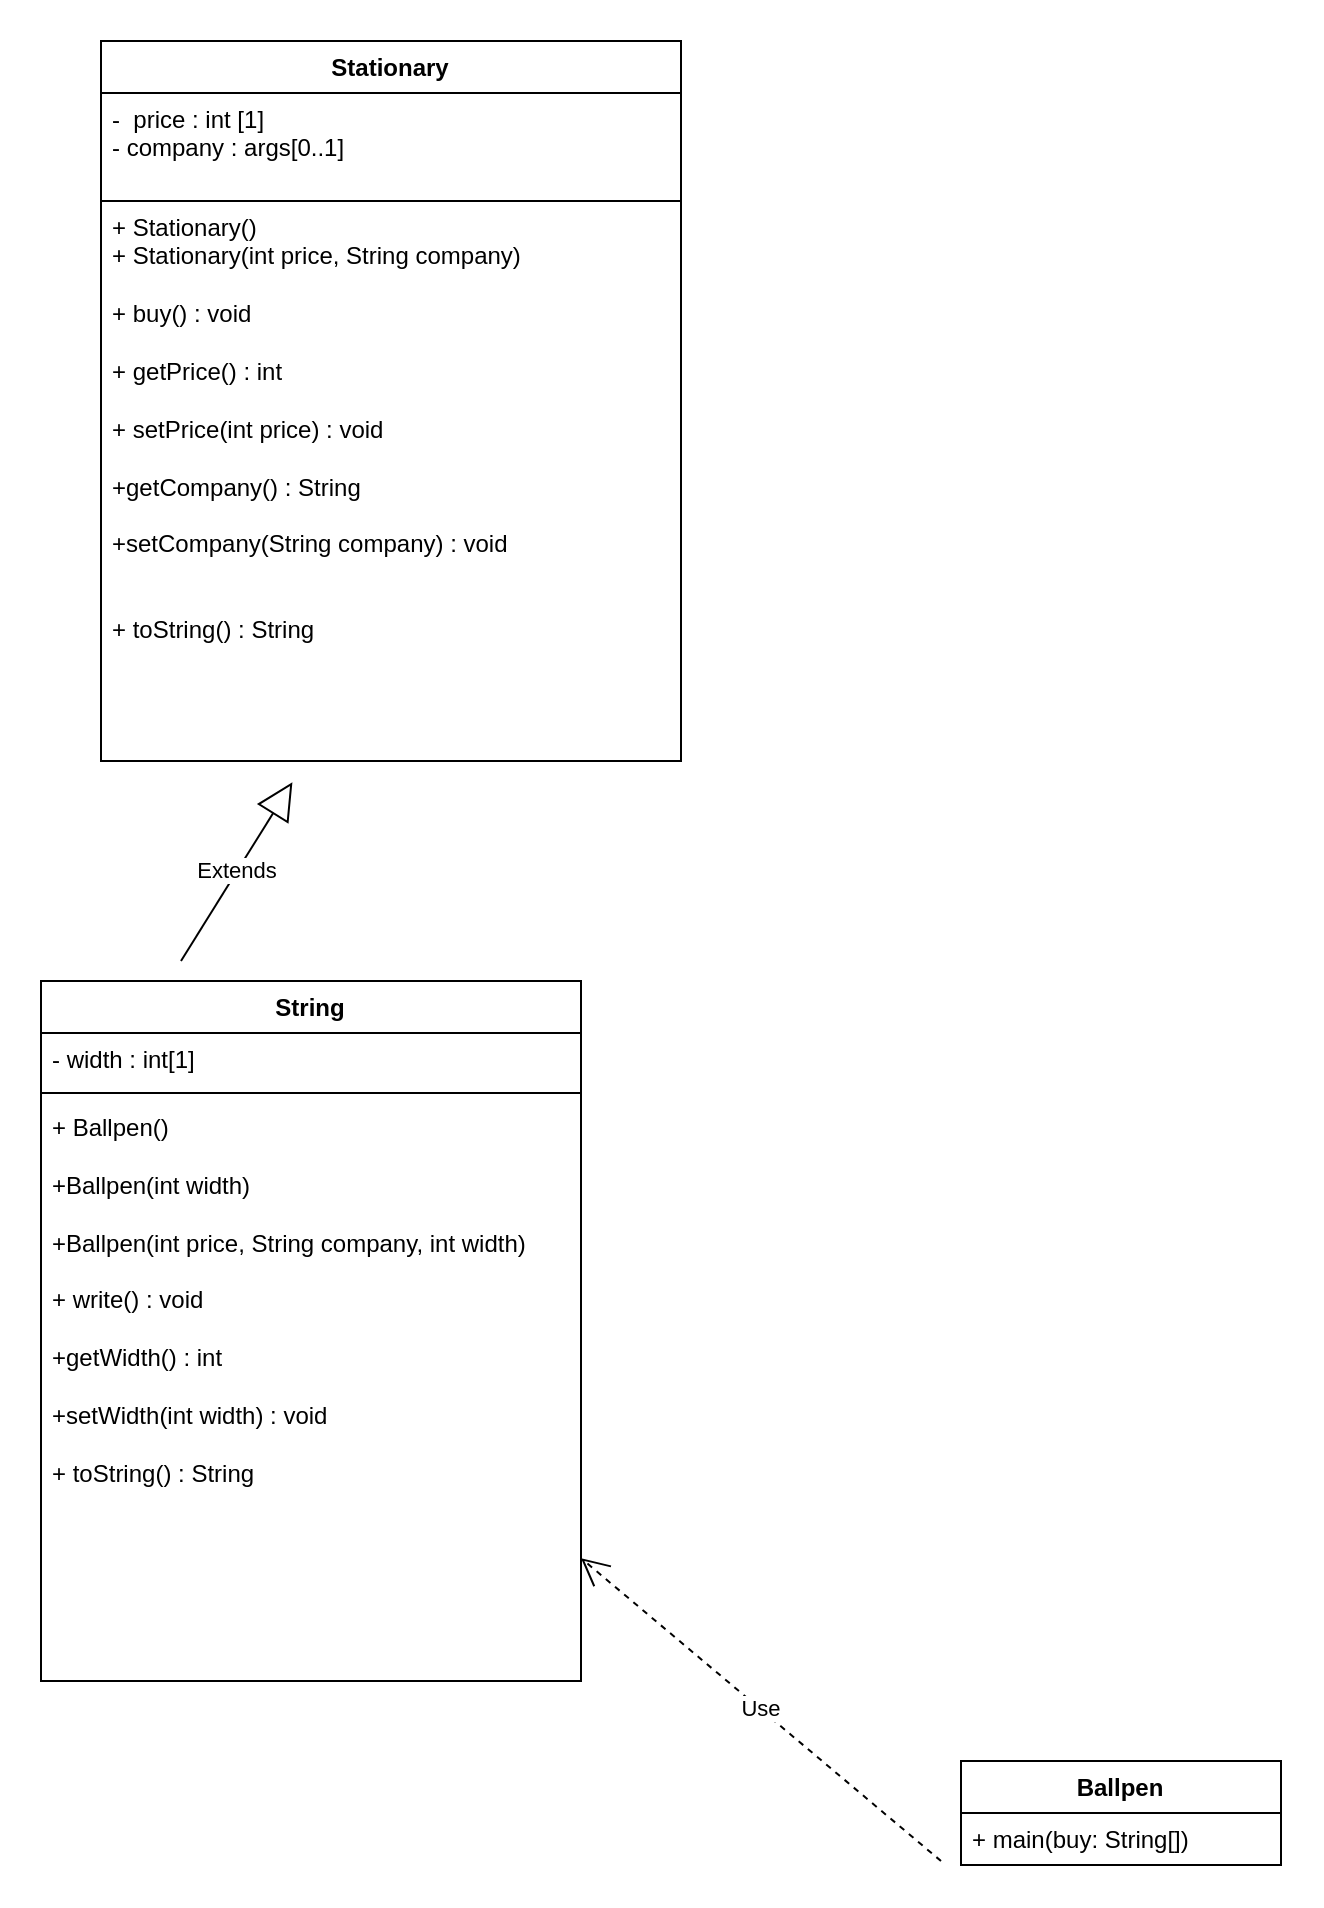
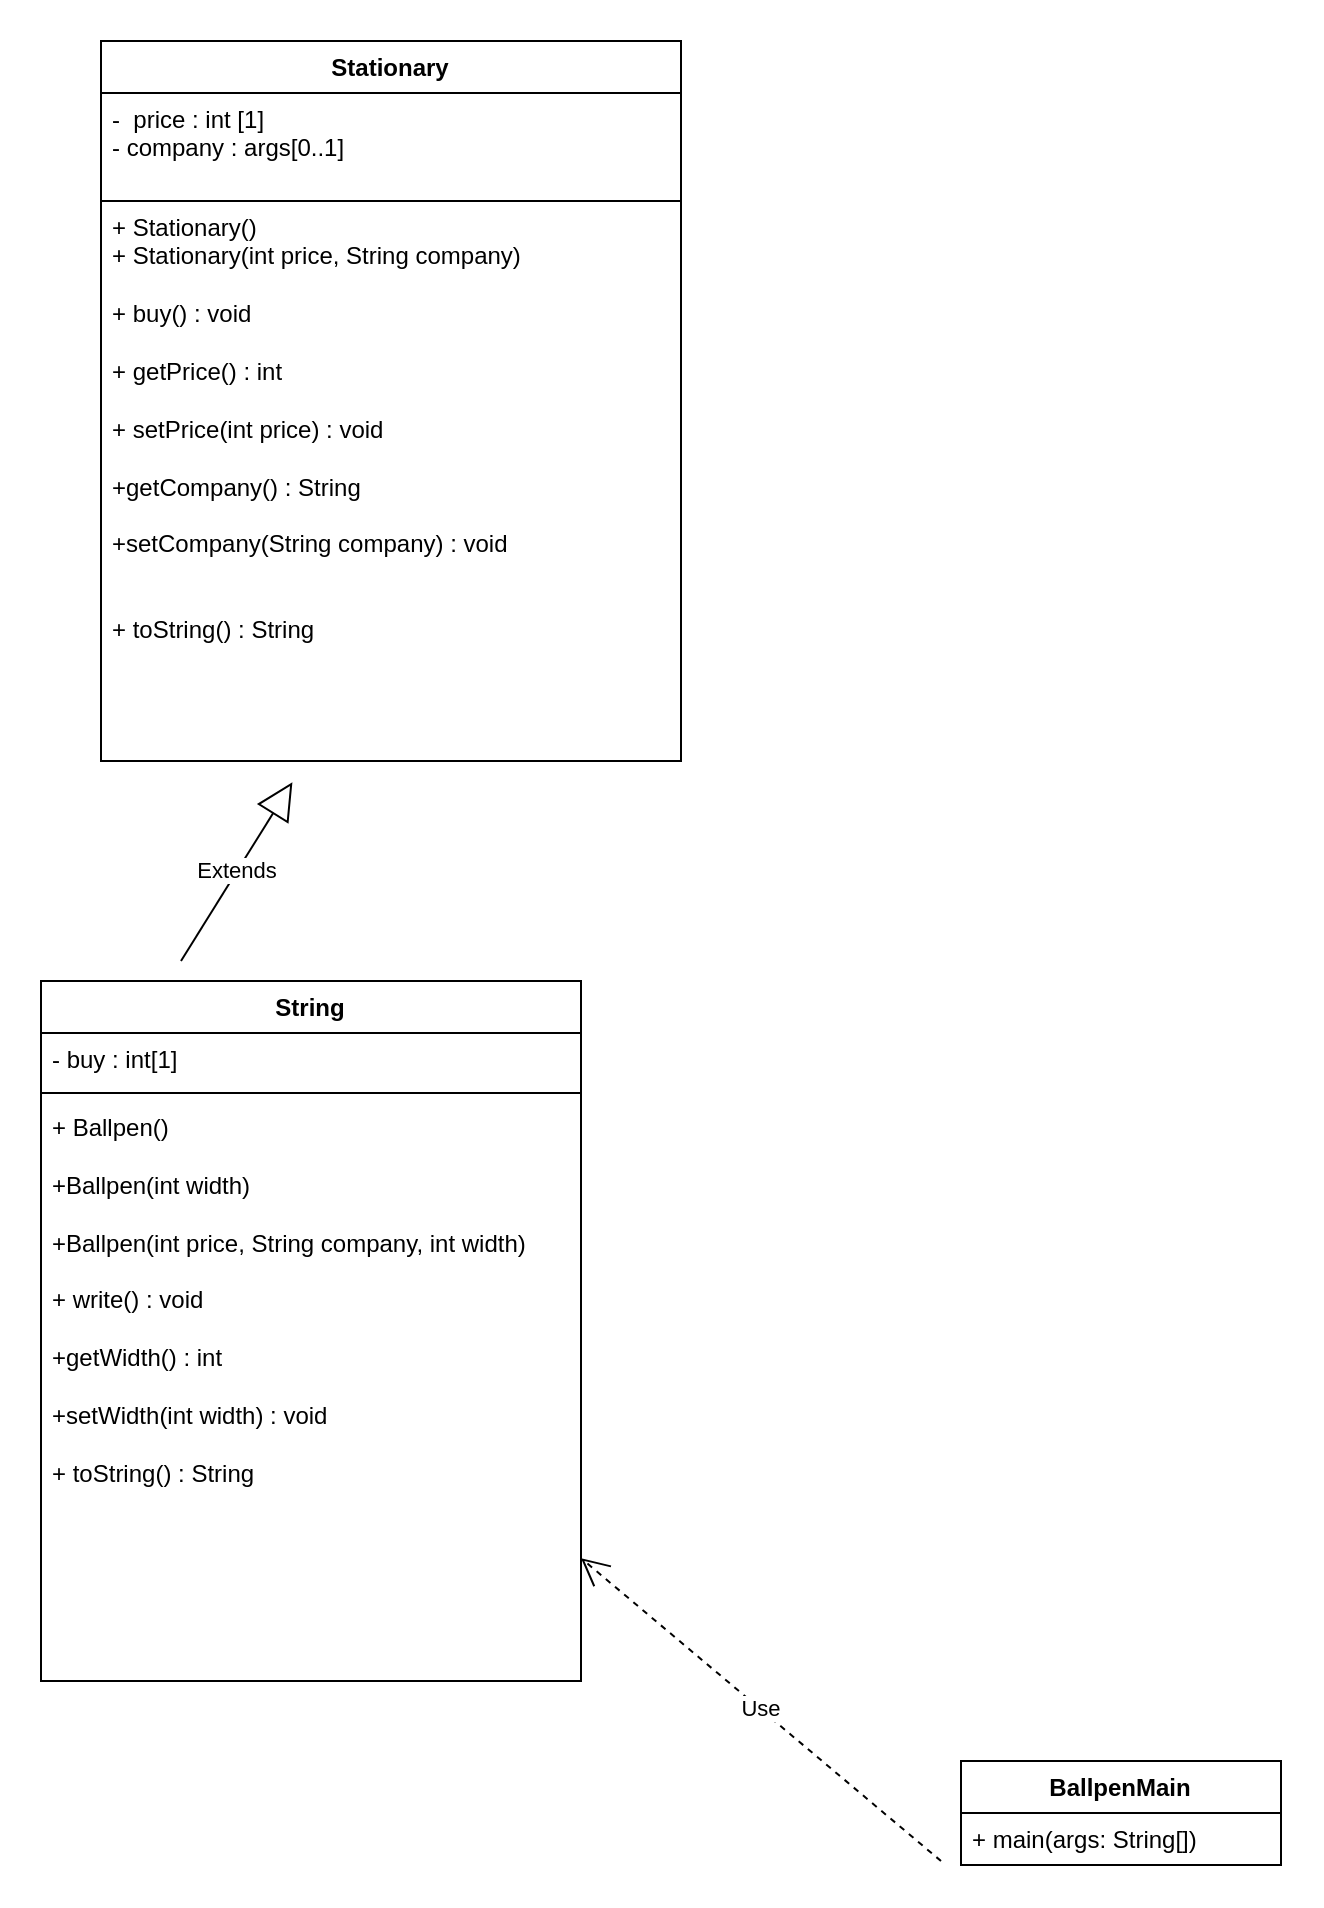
node "- width : int[1]": label "- width : int[1]" -> "- buy : int[1]"
node "Ballpen": label "Ballpen" -> "BallpenMain"
node "+ main(buy: String[])": label "+ main(buy: String[])" -> "+ main(args: String[])"
